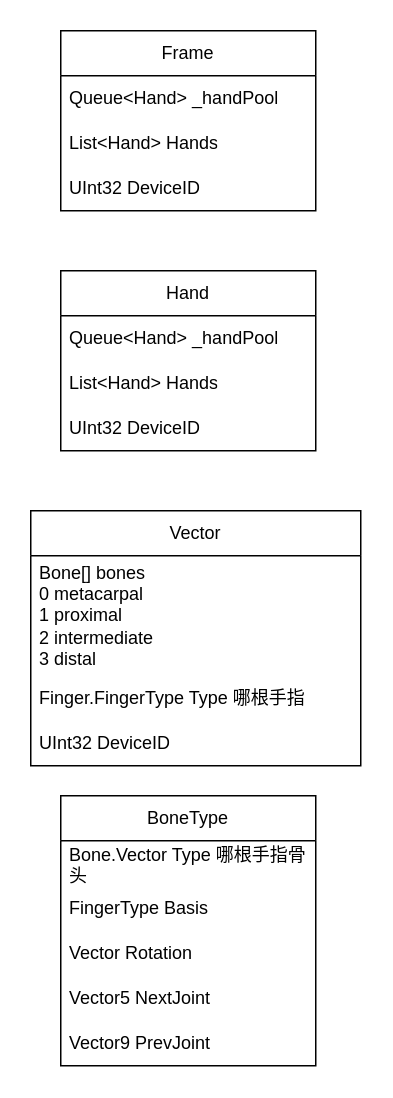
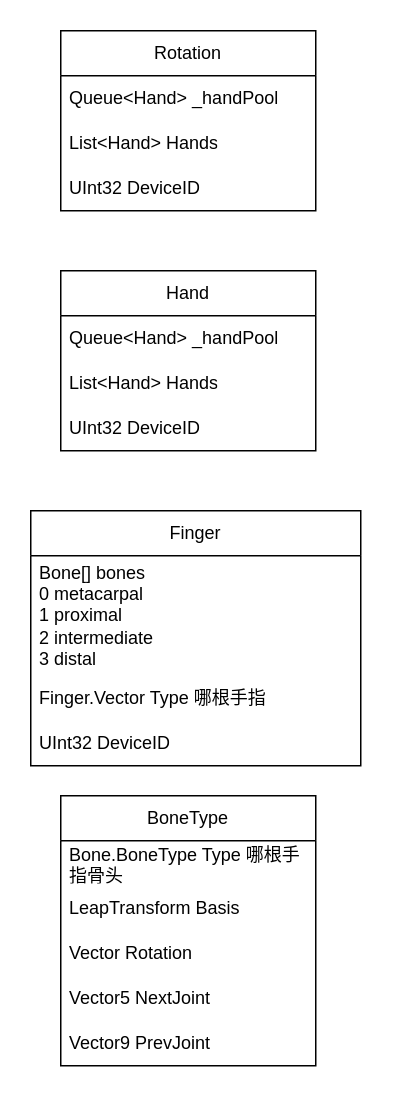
node "Frame": label "Frame" -> "Rotation"
node "Vector": label "Vector" -> "Finger"
node "Finger.FingerType Type 哪根手指": label "Finger.FingerType Type 哪根手指" -> "Finger.Vector Type 哪根手指"
node "Bone.Vector Type 哪根手指骨头": label "Bone.Vector Type 哪根手指骨头" -> "Bone.BoneType Type 哪根手指骨头"
node "FingerType Basis": label "FingerType Basis" -> "LeapTransform Basis"
